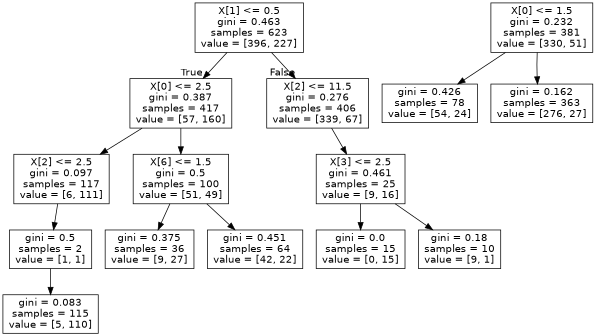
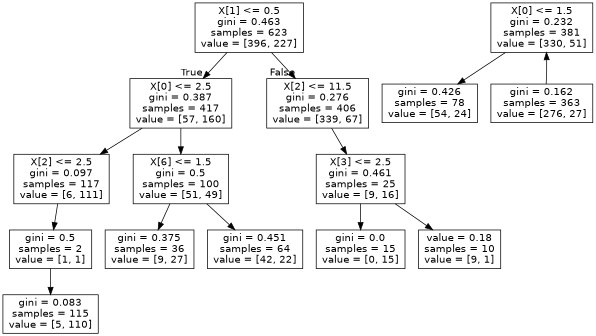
edge "X[0] <= 1.5 gini = 0.232 samples = 381 value = [330, 51]" -> "gini = 0.162 samples = 363 value = [276, 27]": reversed
node "gini = 0.18 samples = 10 value = [9, 1]": label "gini = 0.18 samples = 10 value = [9, 1]" -> "value = 0.18 samples = 10 value = [9, 1]"
